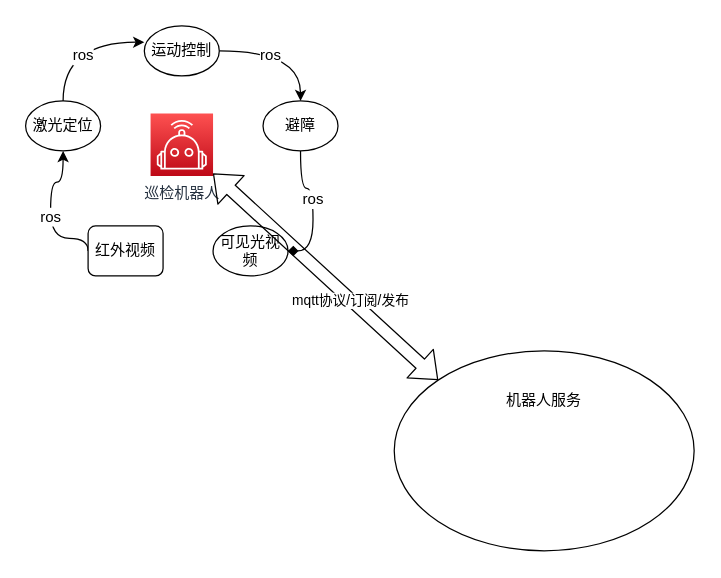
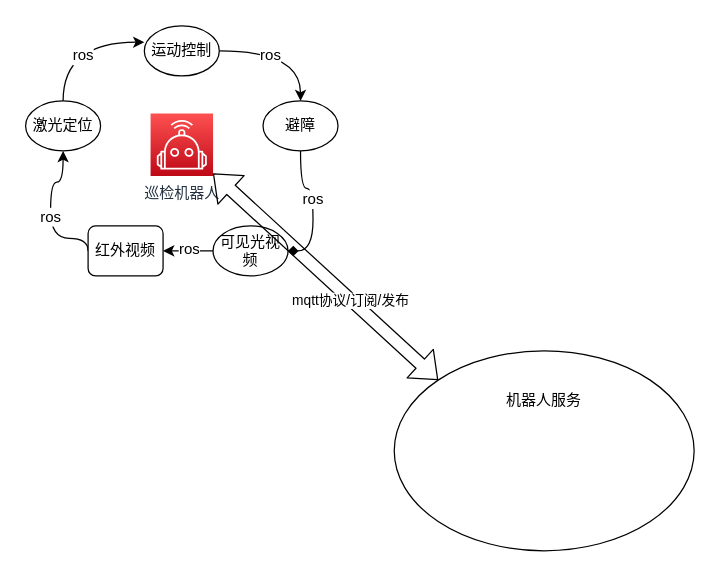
edge "可见光视频" -> "红外视频": added, label "ros"
